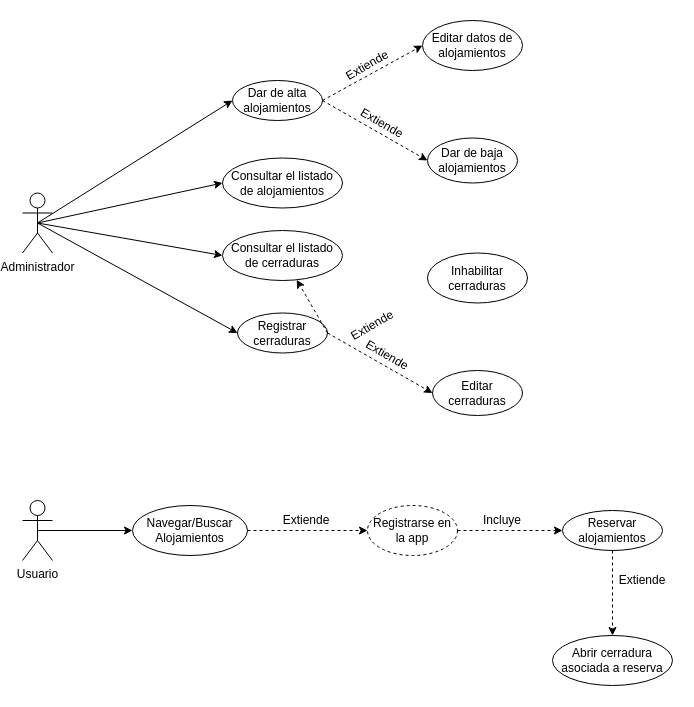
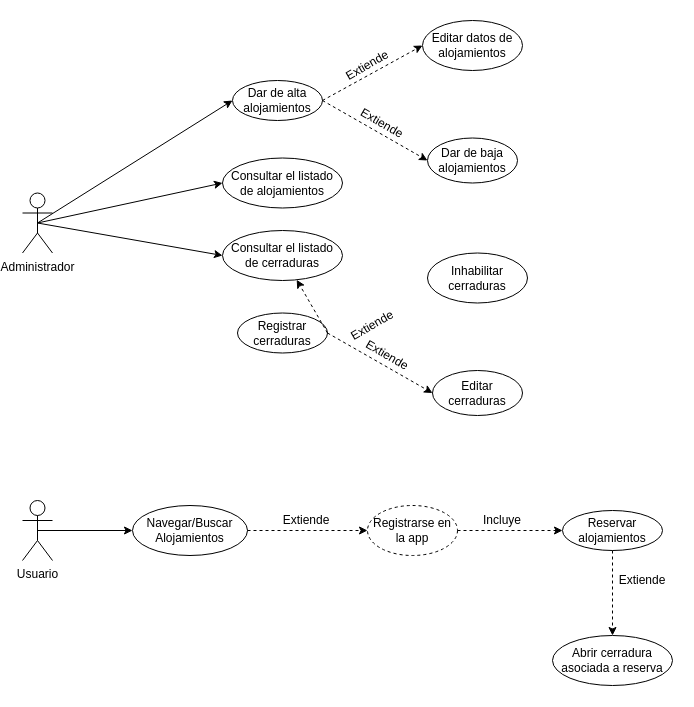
edge "Administrador" -> "Registrar cerraduras": removed
